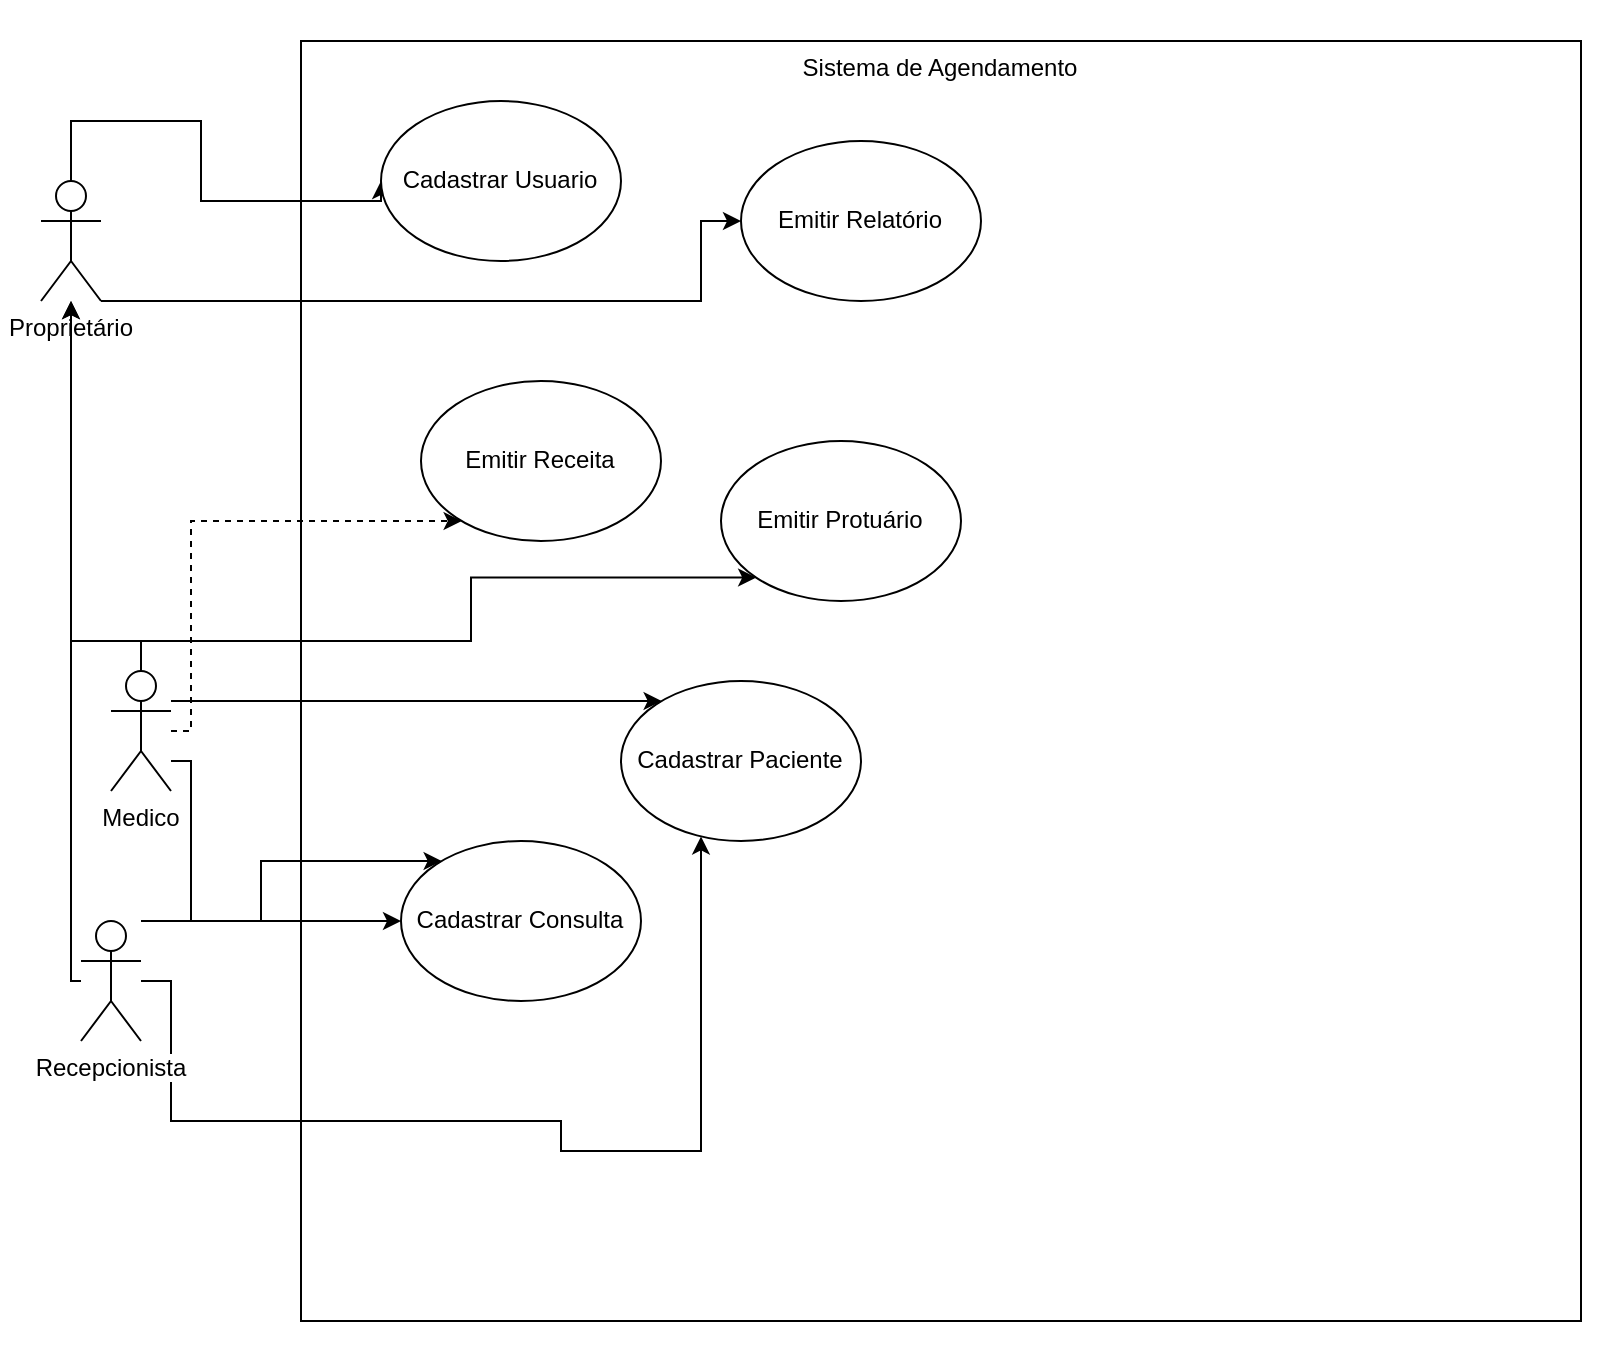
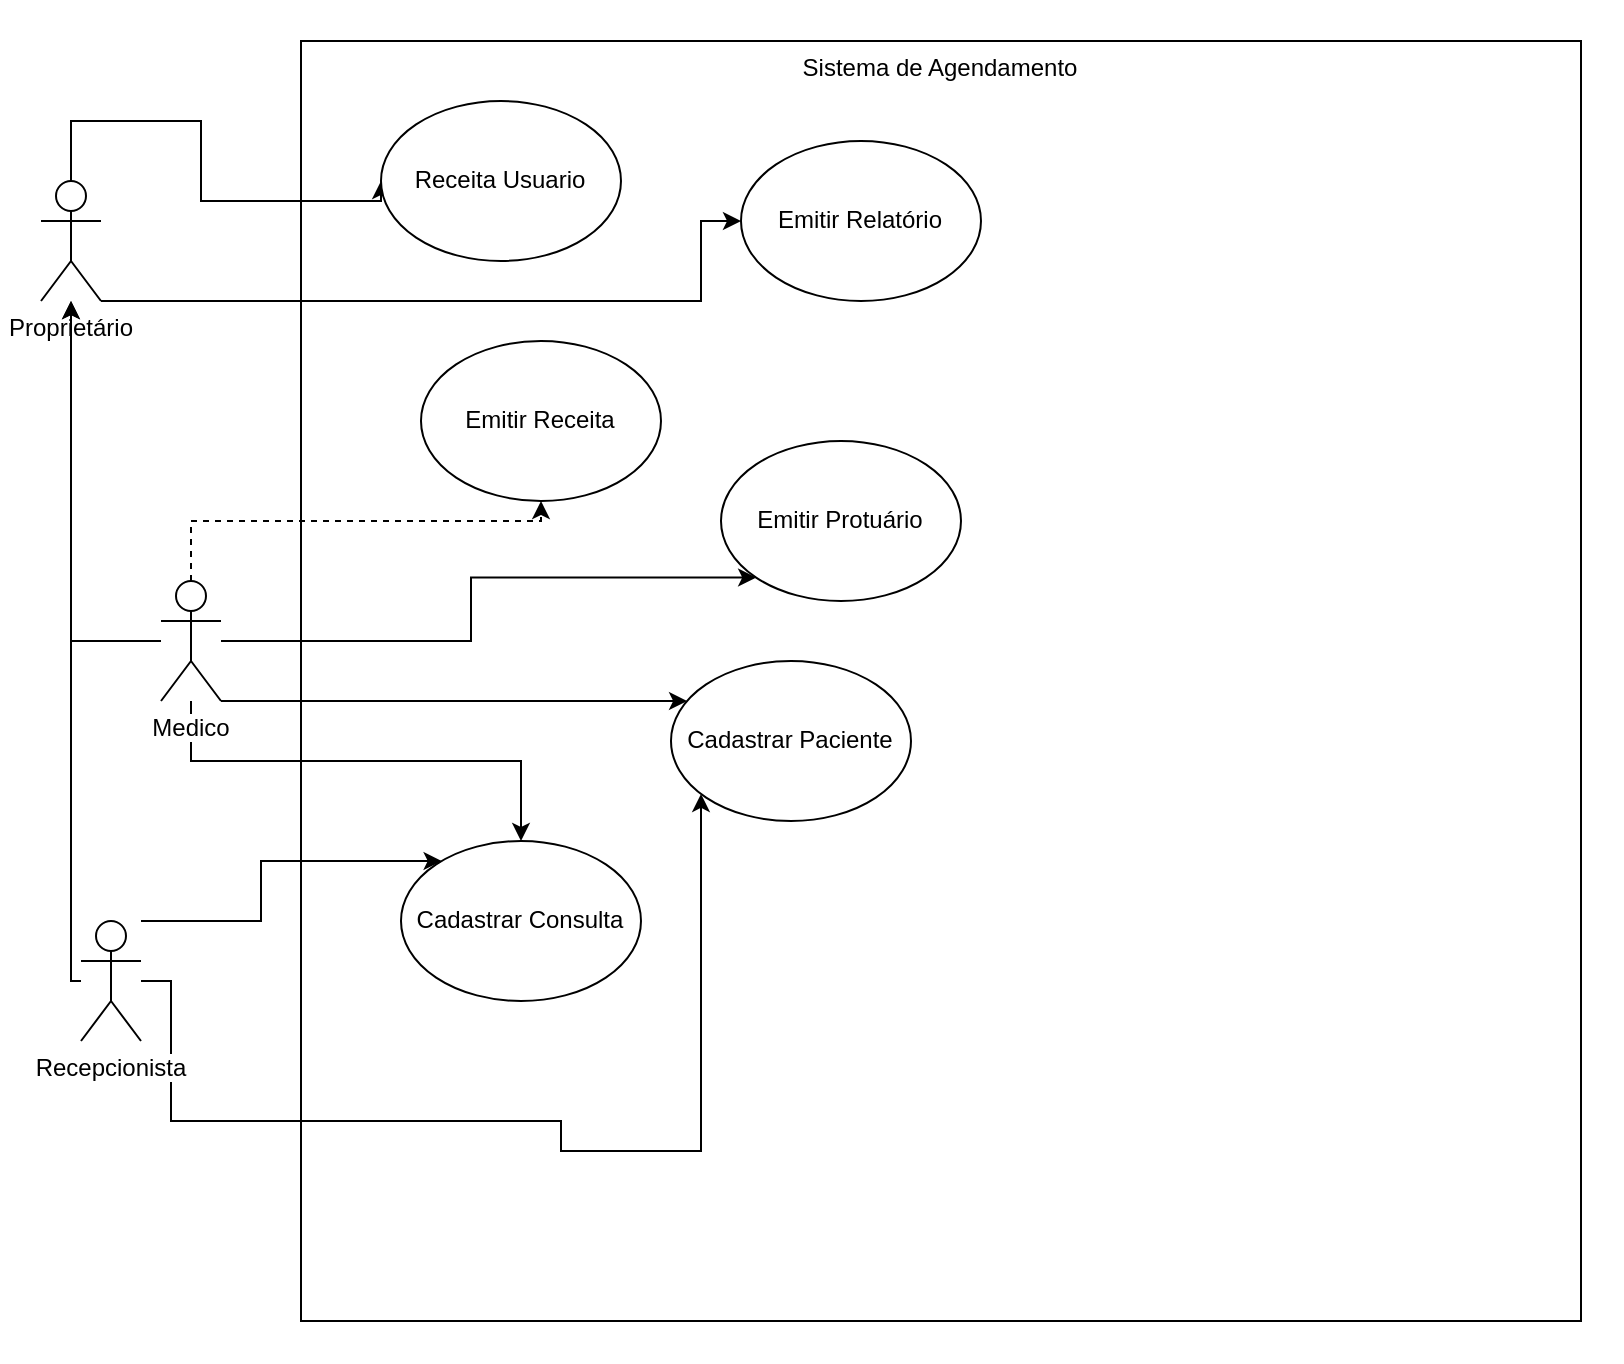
node "Cadastrar Usuario": label "Cadastrar Usuario" -> "Receita Usuario"
node "Emitir Receita": moved (541, 461) -> (541, 421)
node "Medico": moved (141, 731) -> (191, 641)
node "Cadastrar Paciente": moved (741, 761) -> (791, 741)
